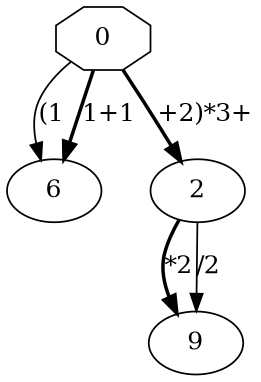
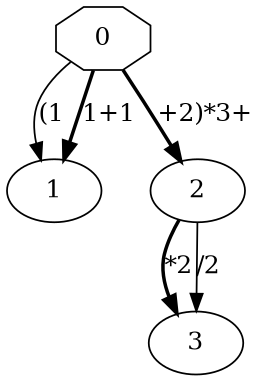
node "6": label "6" -> "1"
node "9": label "9" -> "3"
